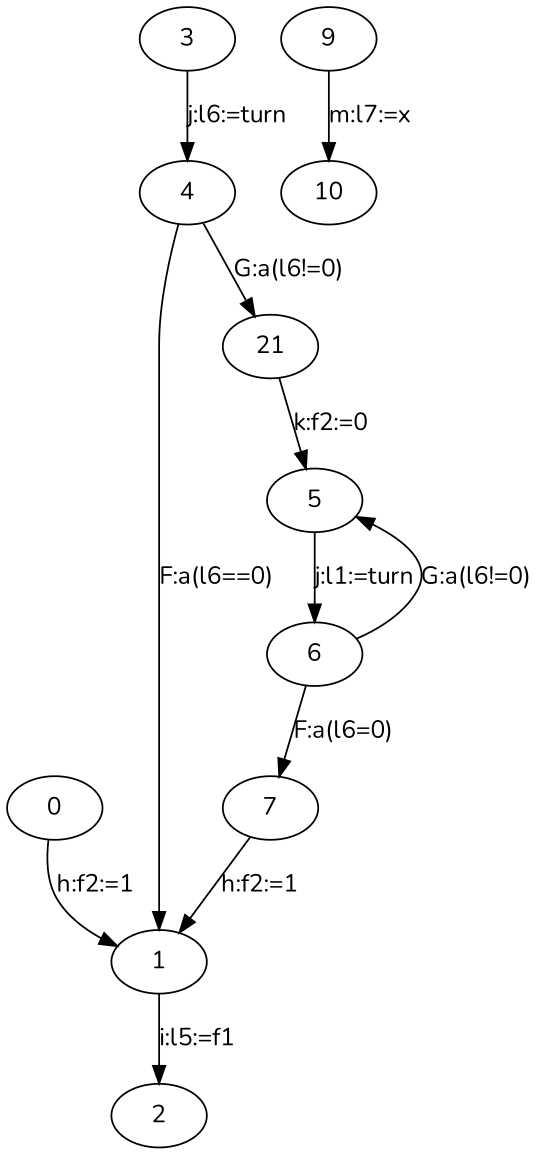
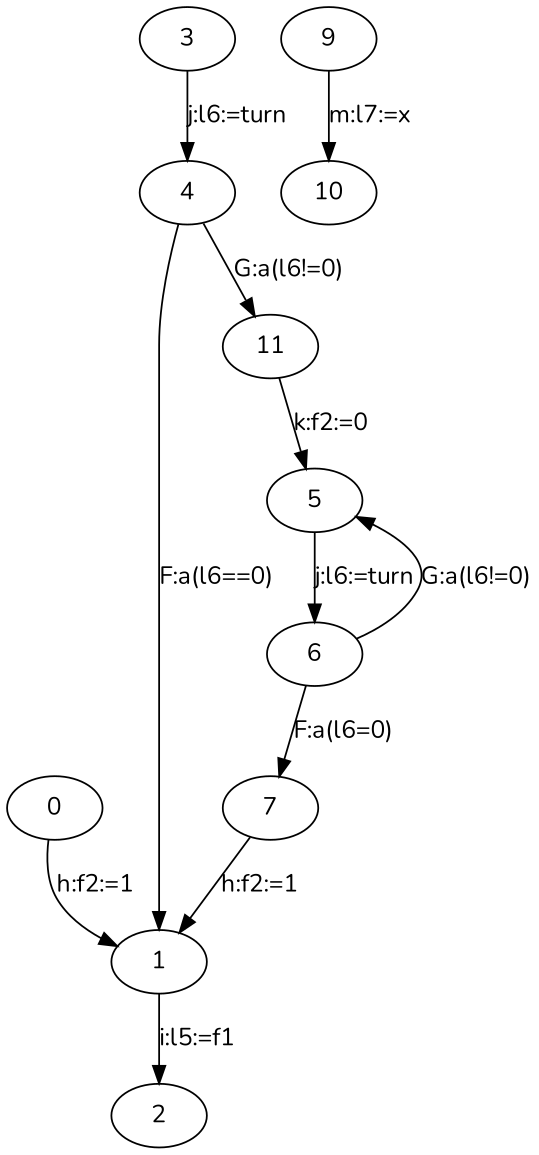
node "21": label "21" -> "11"
edge "5" -> "6": label "j:l1:=turn" -> "j:l6:=turn"
